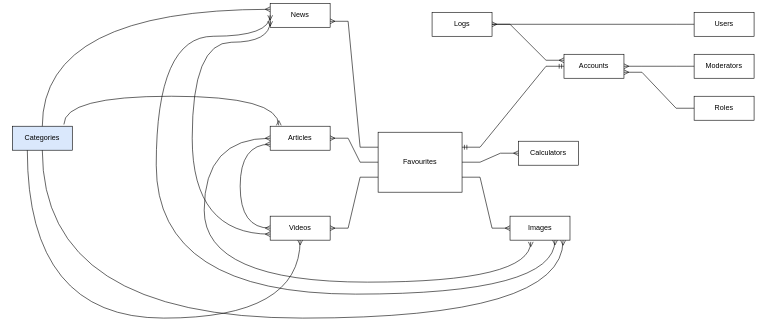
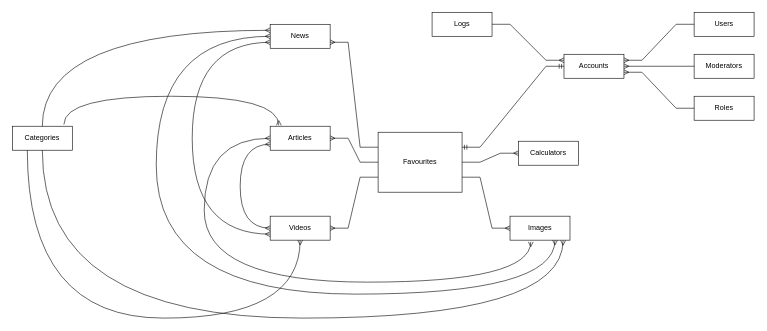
node "News": moved (300, 15) -> (300, 36)
edge "Users" -> "Logs": now "Users" -> "Accounts"
node "Categories": fillcolor #dae8fc -> #ffffff
